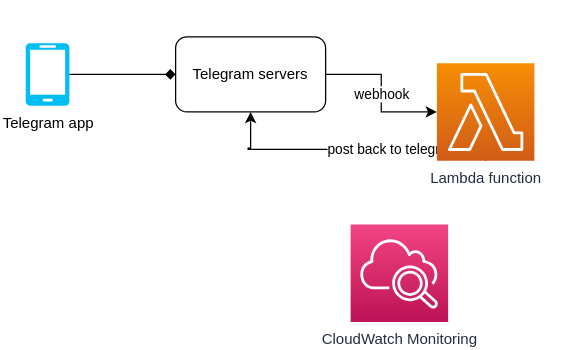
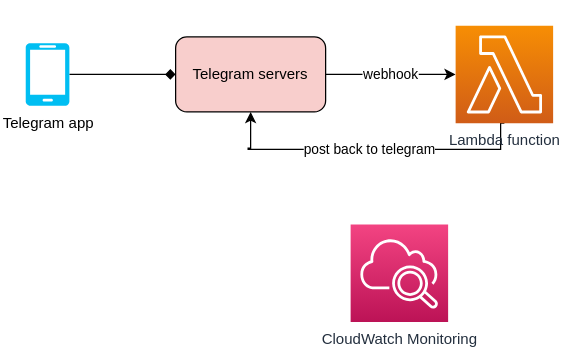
node "Telegram servers": fillcolor #ffffff -> #f8cecc
node "Lambda function": moved (486, 112) -> (504, 74)
